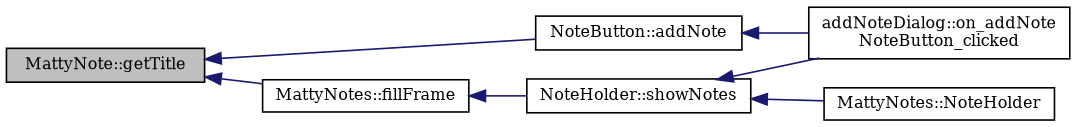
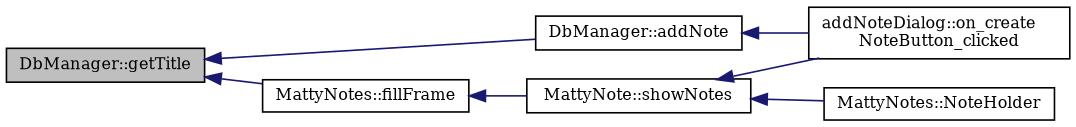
node "NoteButton::addNote": label "NoteButton::addNote" -> "DbManager::addNote"
node "addNoteDialog::on_addNote NoteButton_clicked": label "addNoteDialog::on_addNote NoteButton_clicked" -> "addNoteDialog::on_create NoteButton_clicked"
node "MattyNote::getTitle": label "MattyNote::getTitle" -> "DbManager::getTitle"
node "NoteHolder::showNotes": label "NoteHolder::showNotes" -> "MattyNote::showNotes"
